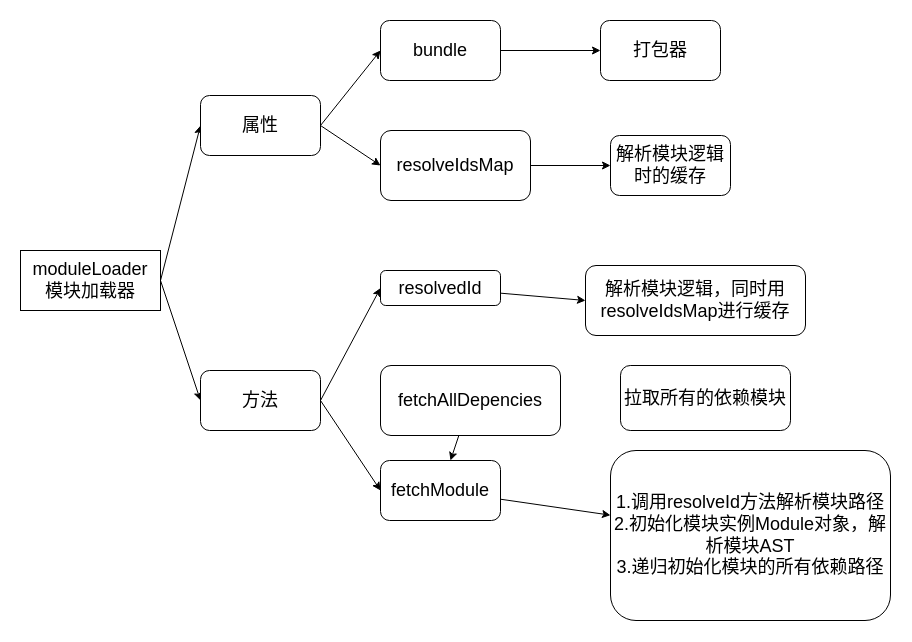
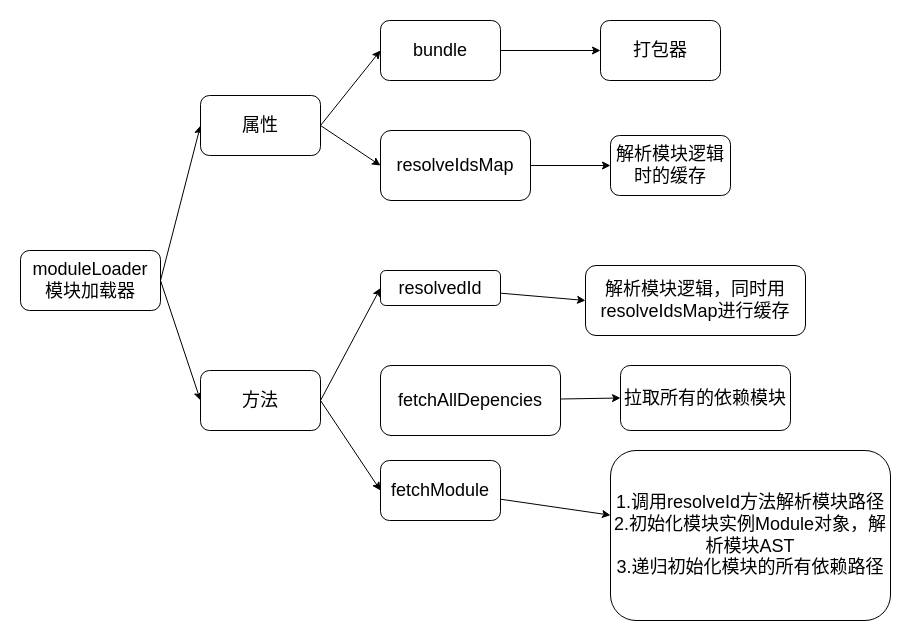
node "moduleLoader 模块加载器": shape rectangle -> rounded rectangle
edge "fetchAllDepencies" -> "fetchModule": now "fetchAllDepencies" -> "拉取所有的依赖模块"
